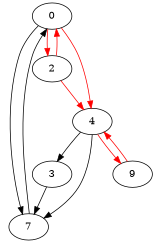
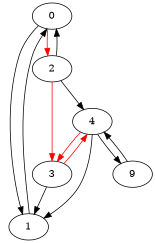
edge "2" -> "0": color red -> black
edge "0" -> "4": now "3" -> "4"
edge "2" -> "4": color red -> black
edge "2" -> "3": added
edge "4" -> "3": color black -> red
edge "4" -> "9": color red -> black
edge "9" -> "4": color red -> black
node "7": label "7" -> "1"
